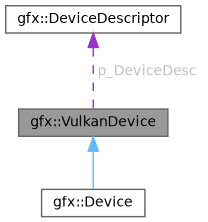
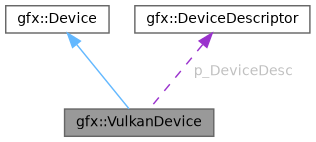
edge "gfx::Device" -> "gfx::VulkanDevice": reversed
